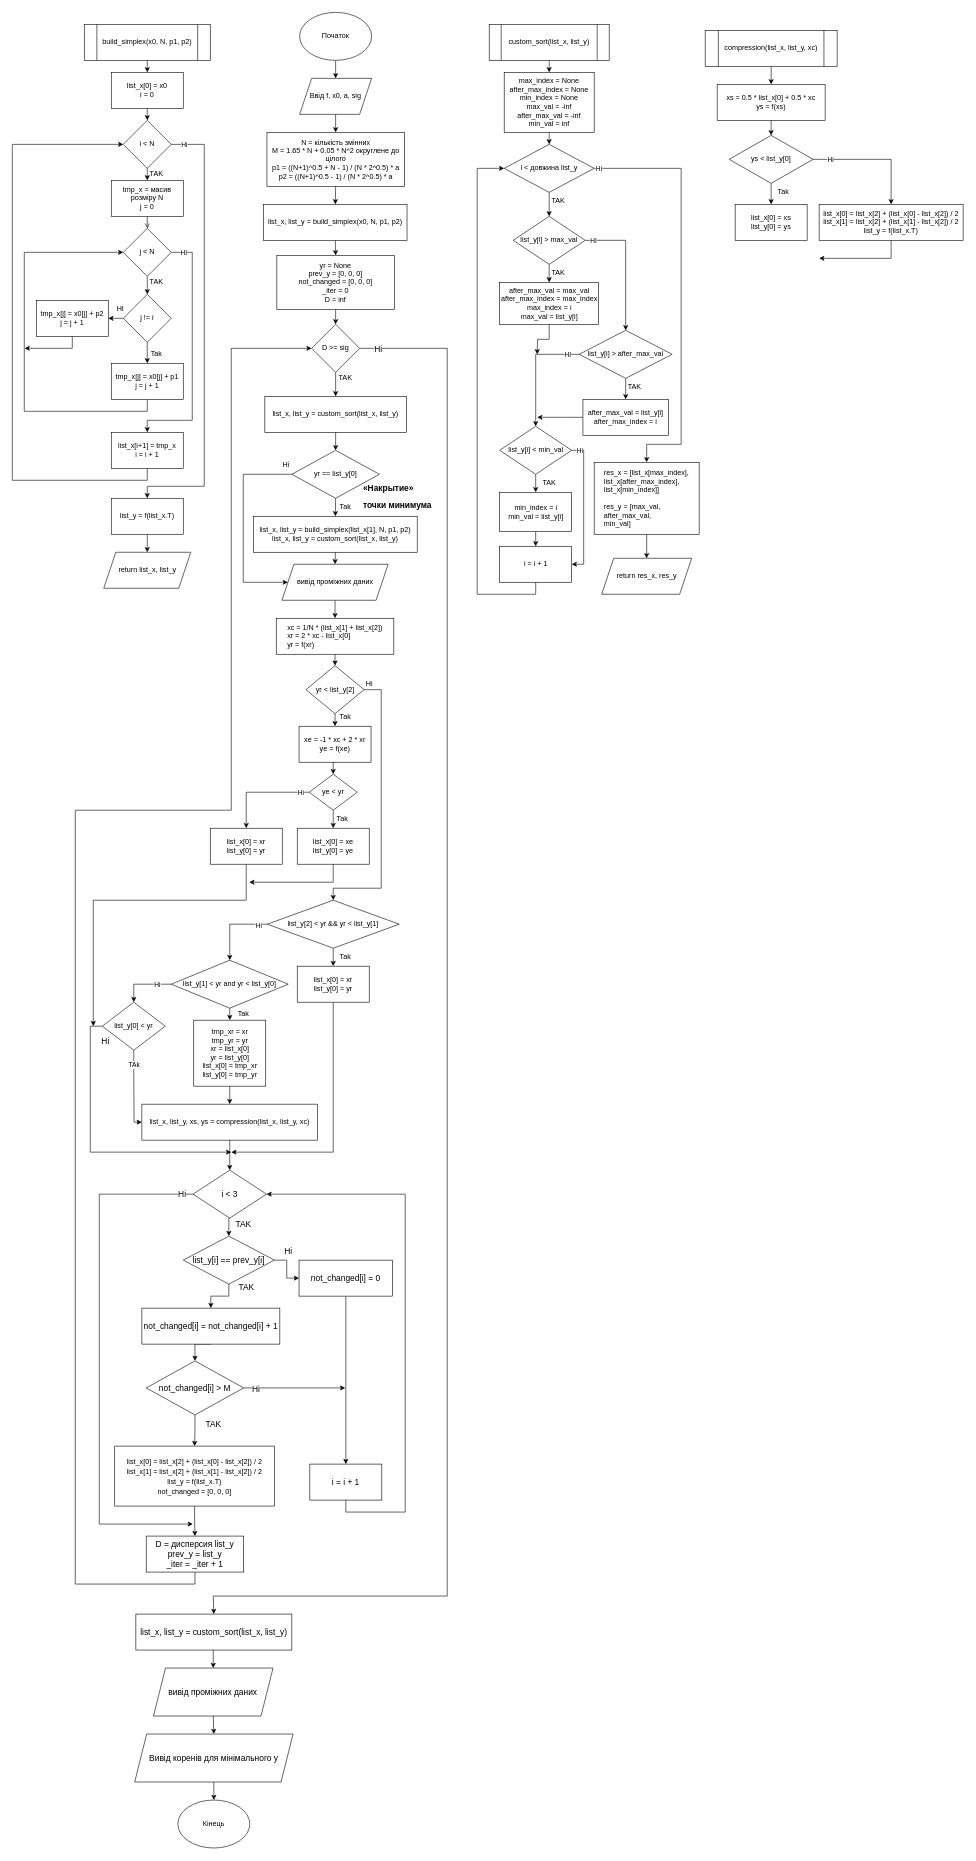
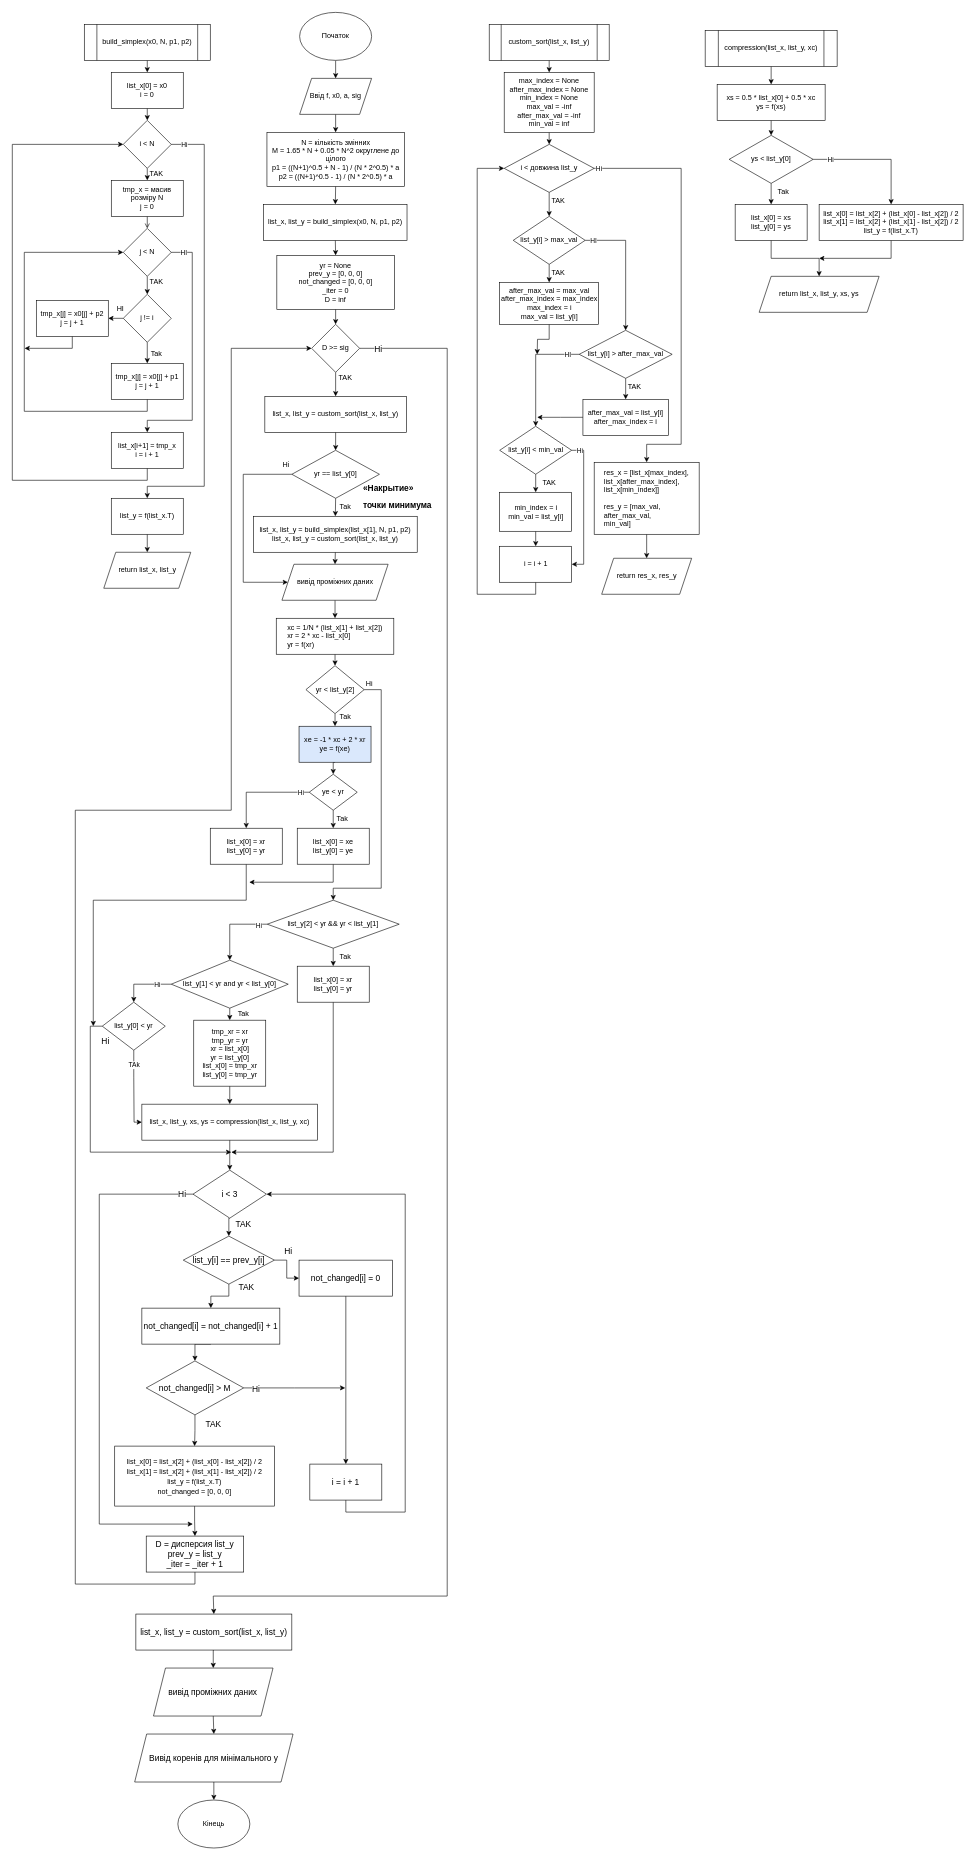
edge "list_x[0] = xs list_y[0] = ys" -> "return list_x, list_y, xs, ys": added
node "return list_x, list_y, xs, ys": added
node "xe = -1 * xc + 2 * xr ye = f(xe)": fillcolor #ffffff -> #dae8fc
